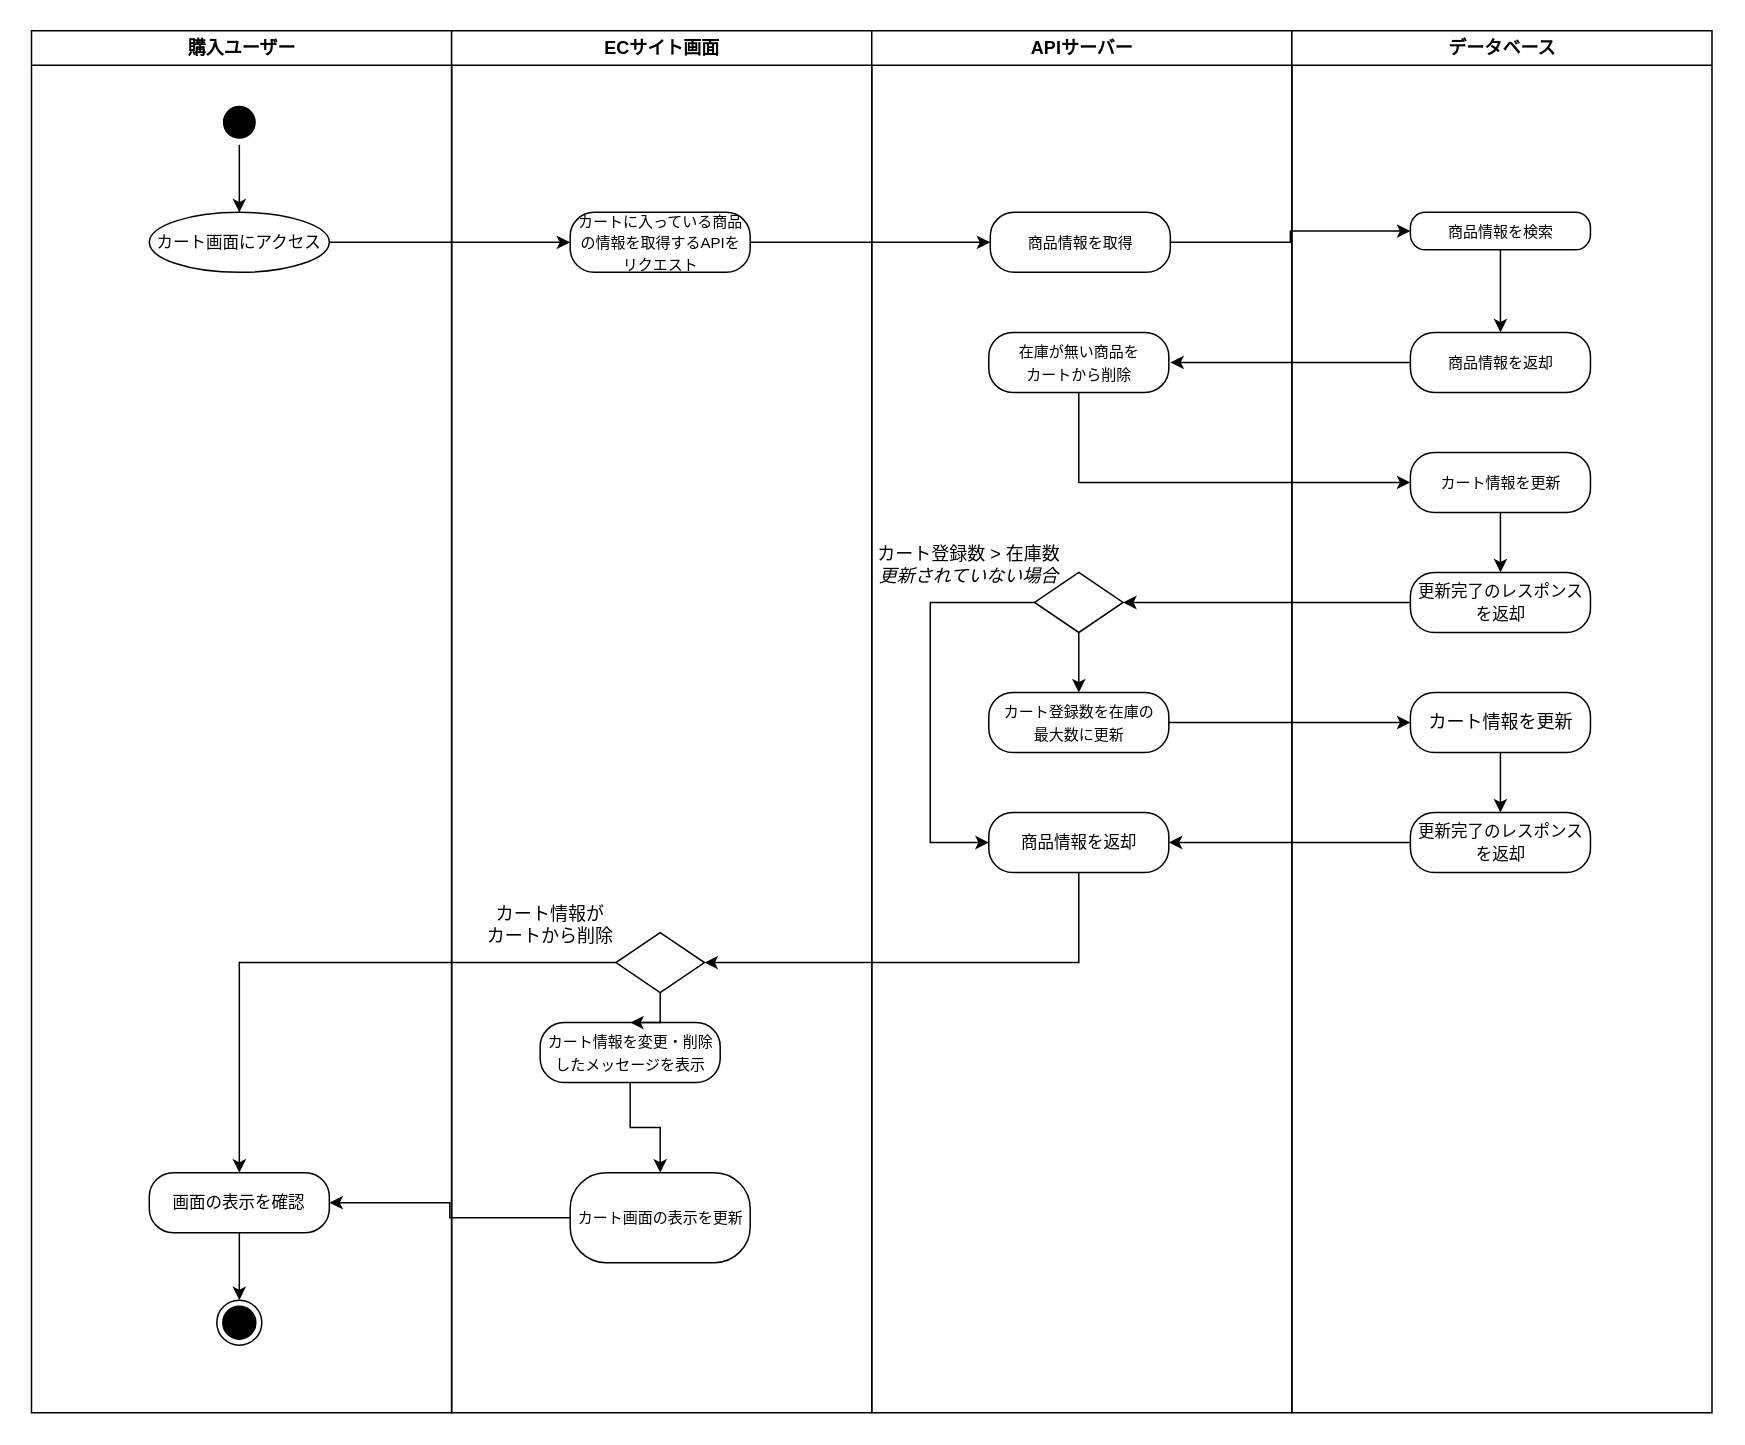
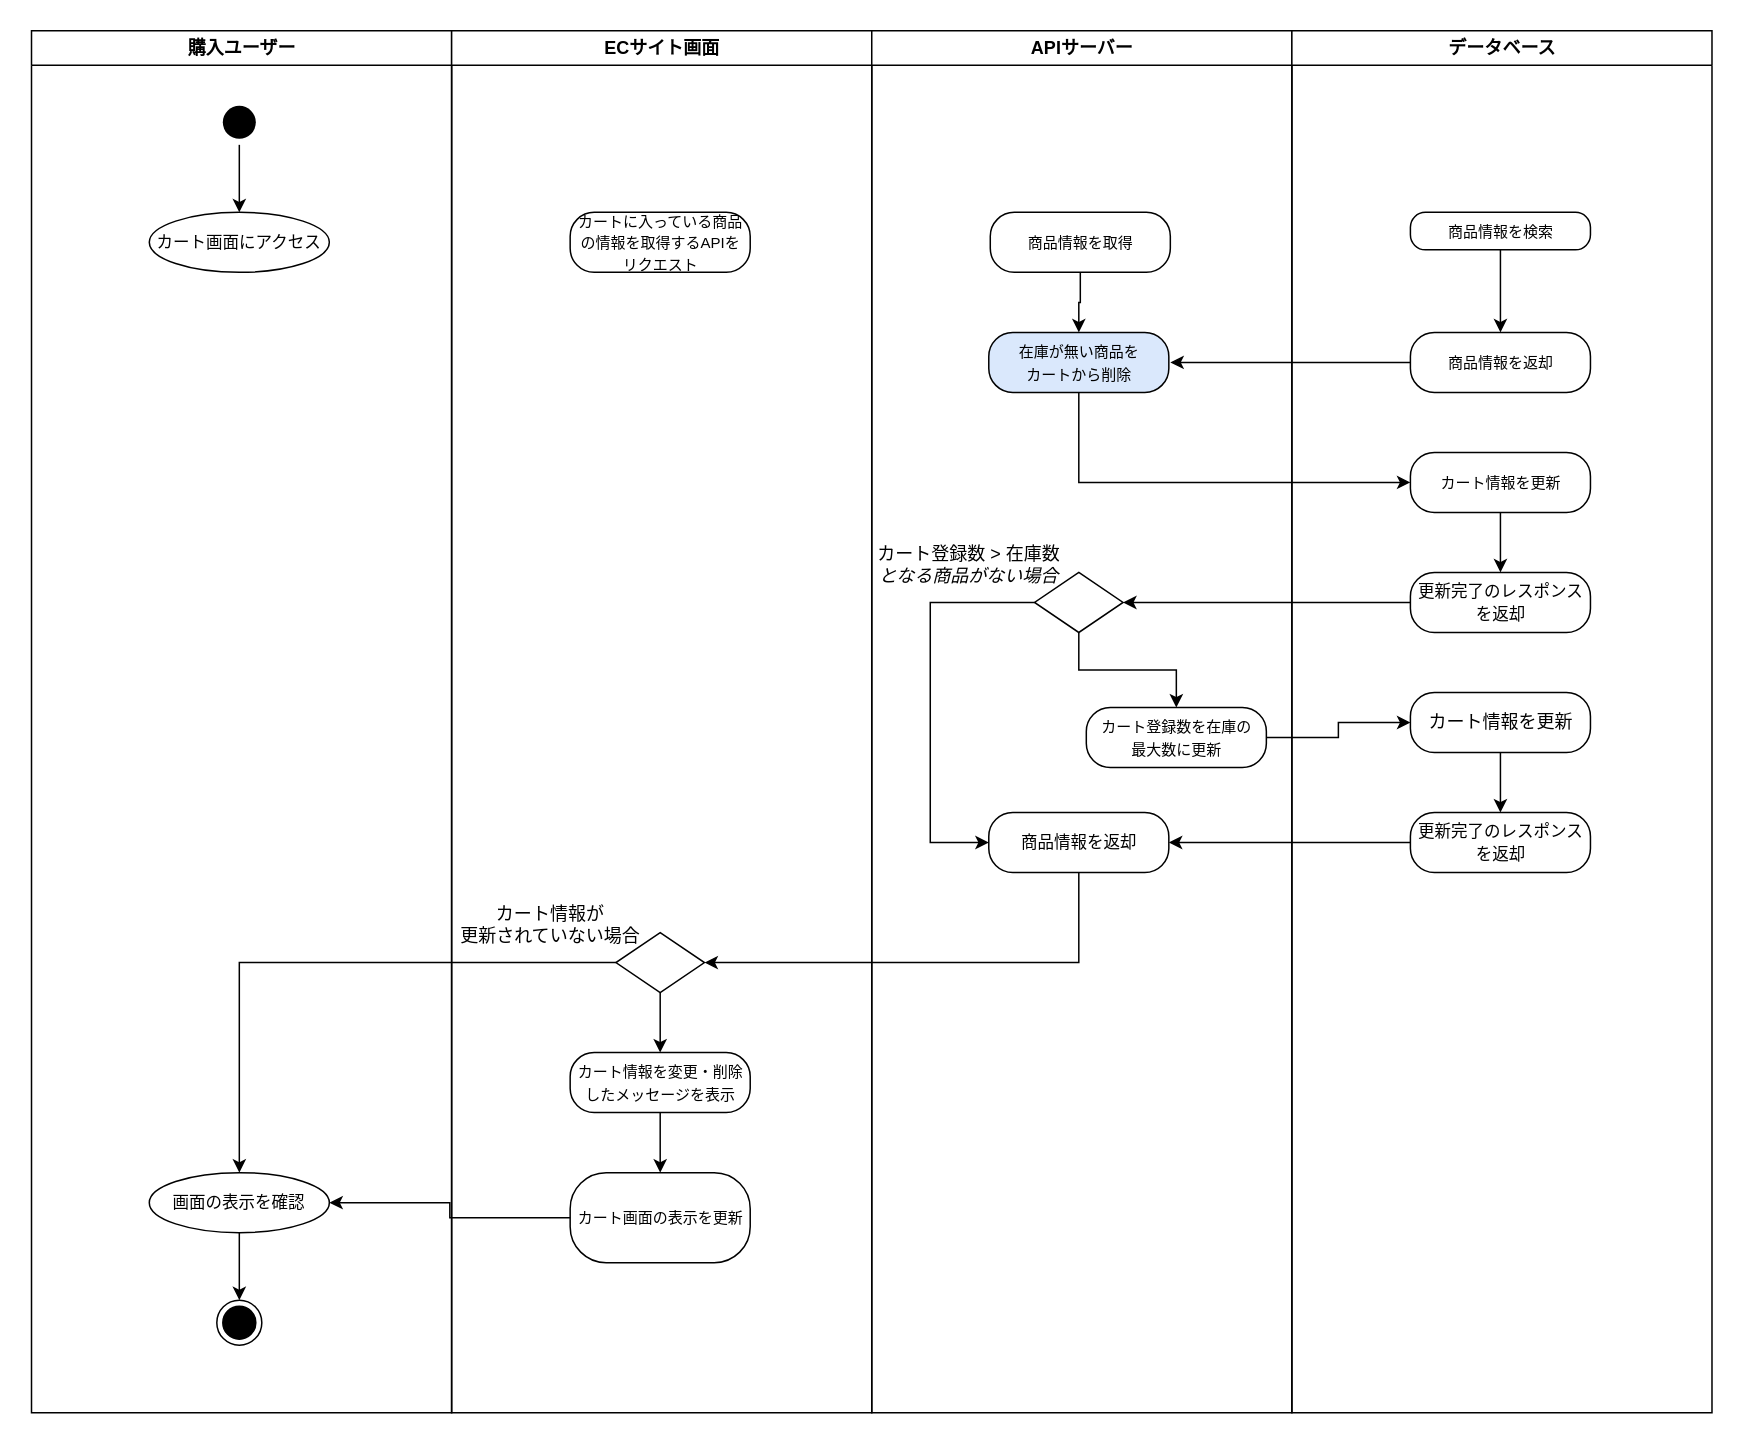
edge "カート画面にアクセス" -> "カートに入っている商品の情報を取得するAPIを リクエスト": removed
edge "カートに入っている商品の情報を取得するAPIを リクエスト" -> "商品情報を取得": removed
edge "商品情報を取得" -> "商品情報を検索": now "商品情報を取得" -> "在庫が無い商品を カートから削除"
node "在庫が無い商品を カートから削除": fillcolor #ffffff -> #dae8fc
node "カート登録数 > 在庫数 更新されていない場合": label "カート登録数 > 在庫数 更新されていない場合" -> "カート登録数 > 在庫数 となる商品がない場合"
node "カート登録数を在庫の 最大数に更新": moved (1079, 722) -> (1176, 737)
node "カート情報が カートから削除": label "カート情報が カートから削除" -> "カート情報が 更新されていない場合"
node "カート情報を変更・削除したメッセージを表示": moved (630, 1052) -> (660, 1082)
node "画面の表示を確認": shape rounded rectangle -> ellipse
